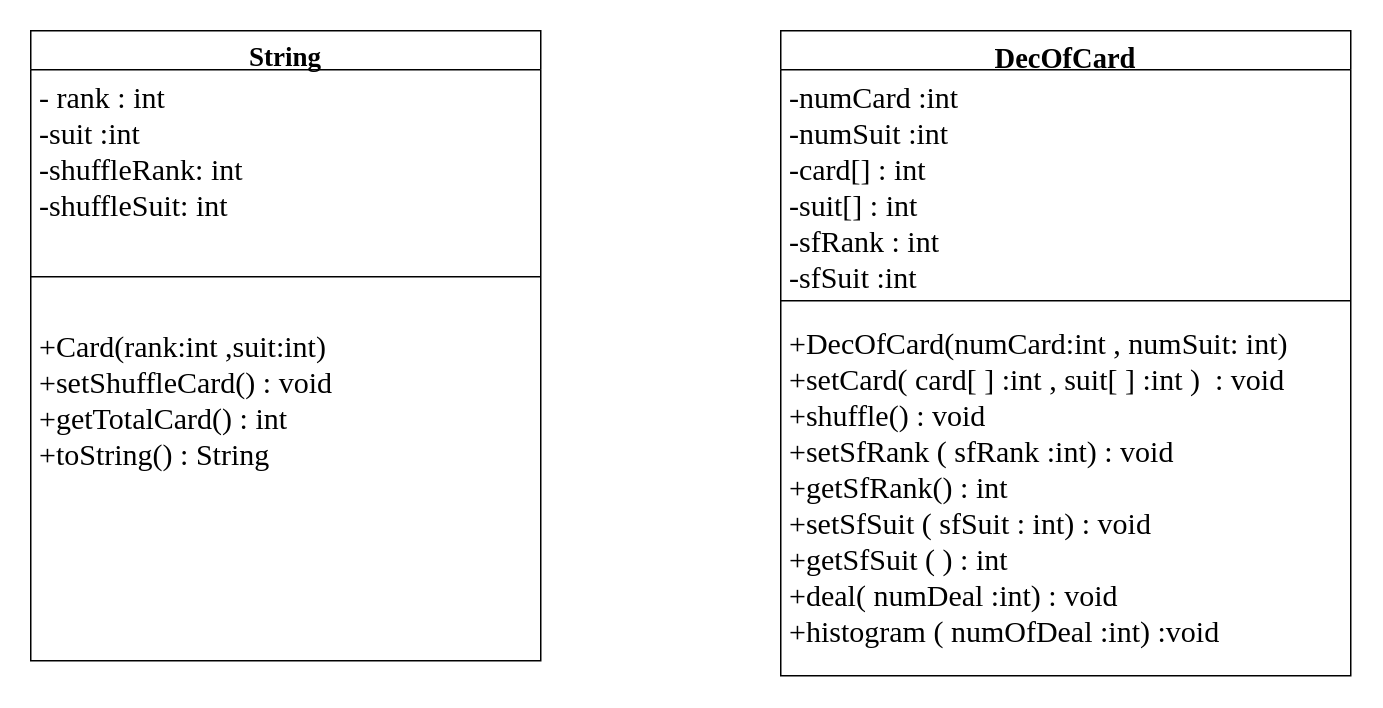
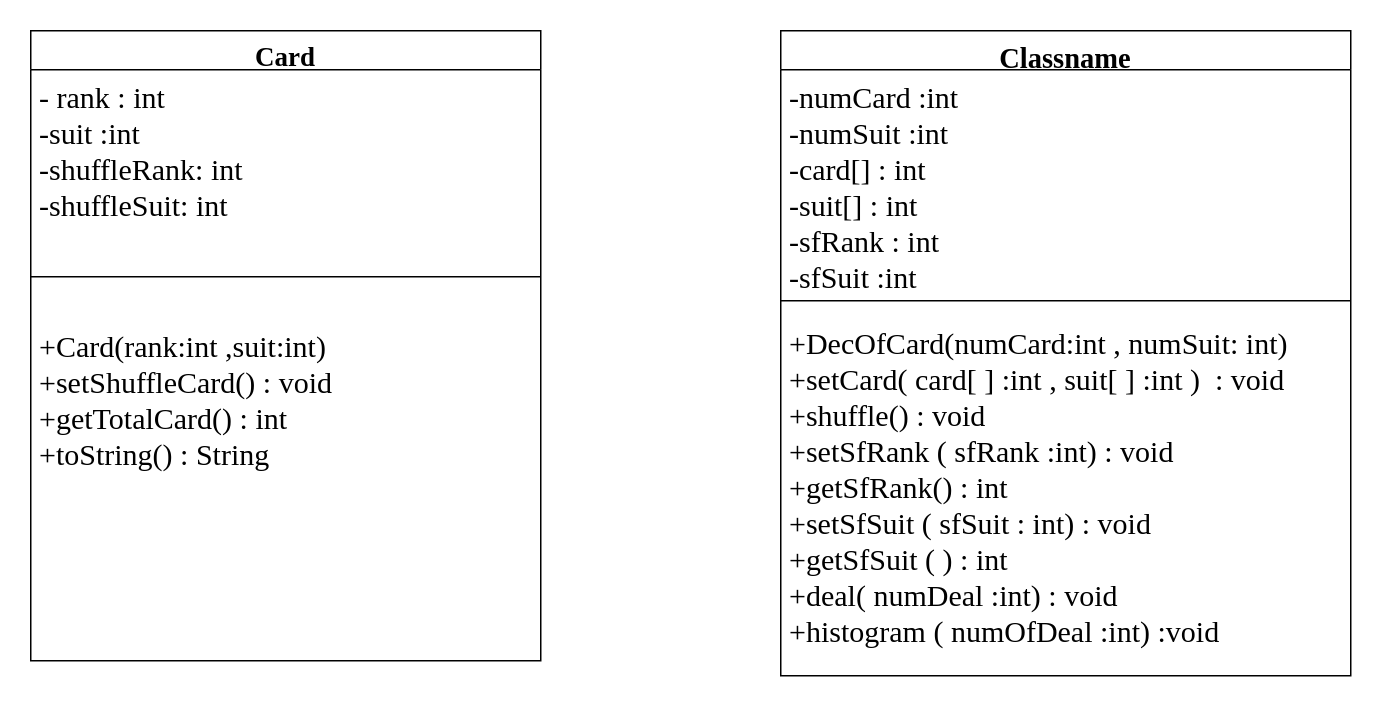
node "String": label "String" -> "Card"
node "DecOfCard": label "DecOfCard" -> "Classname"
